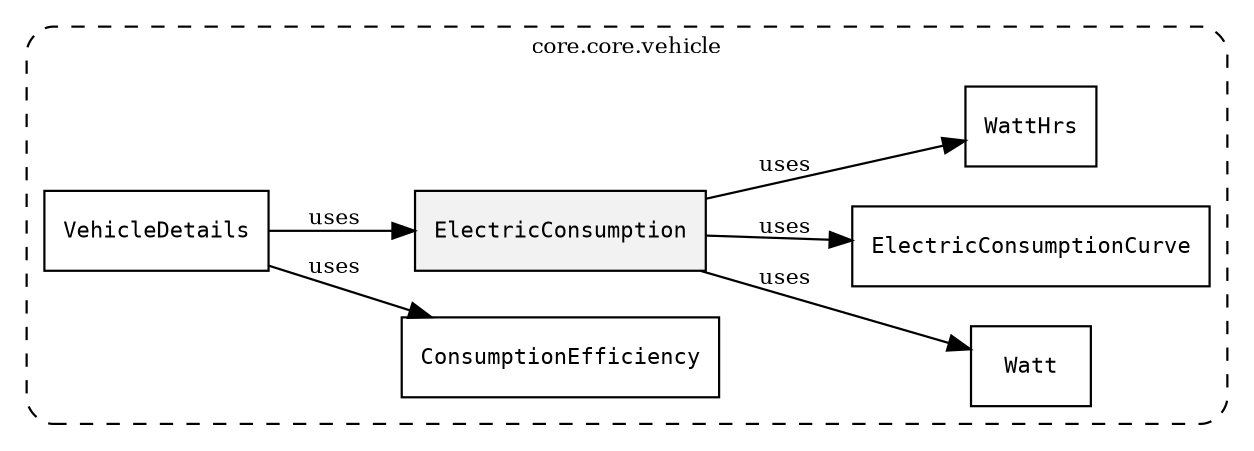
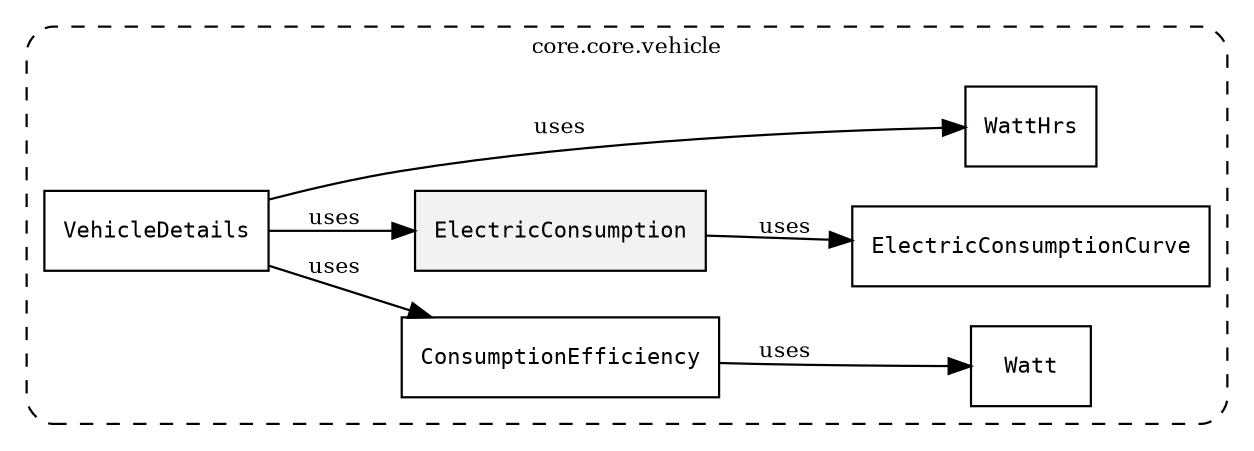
edge "ElectricConsumption" -> "WattHrs": now "VehicleDetails" -> "WattHrs"
edge "ElectricConsumption" -> "Watt": now "ConsumptionEfficiency" -> "Watt"
